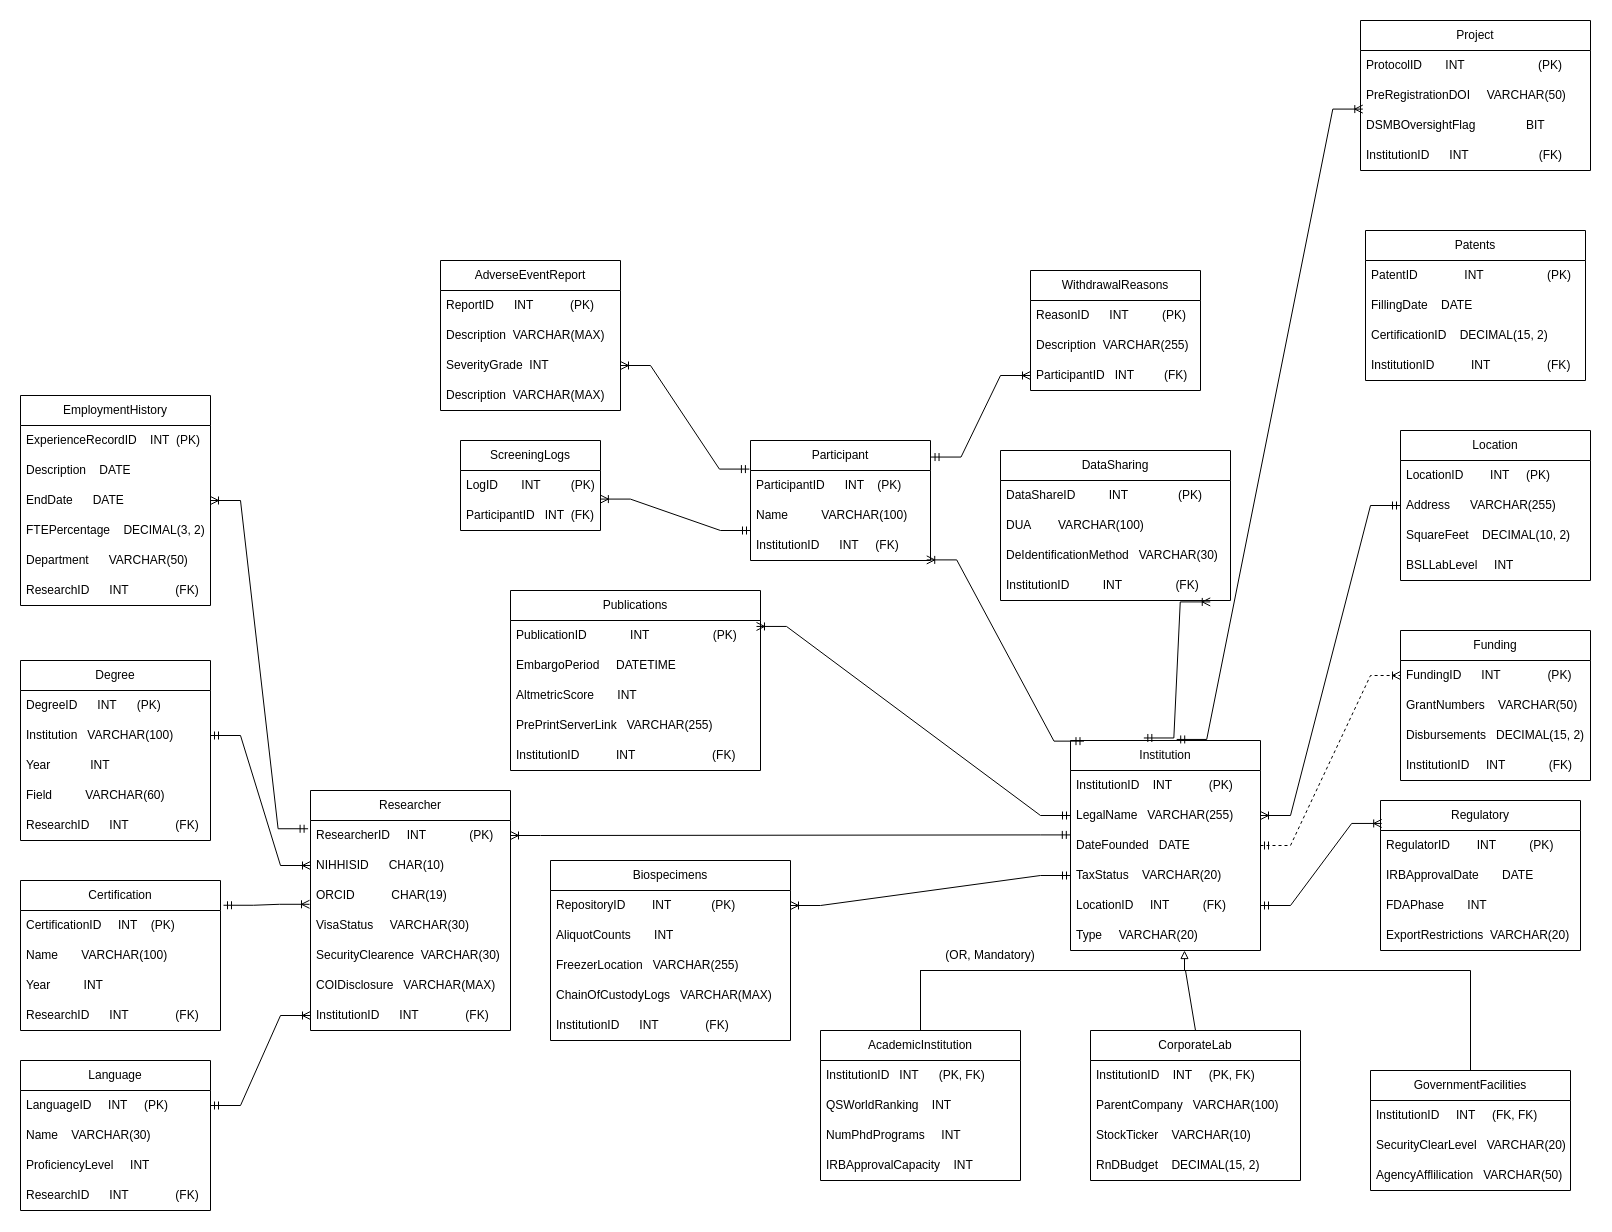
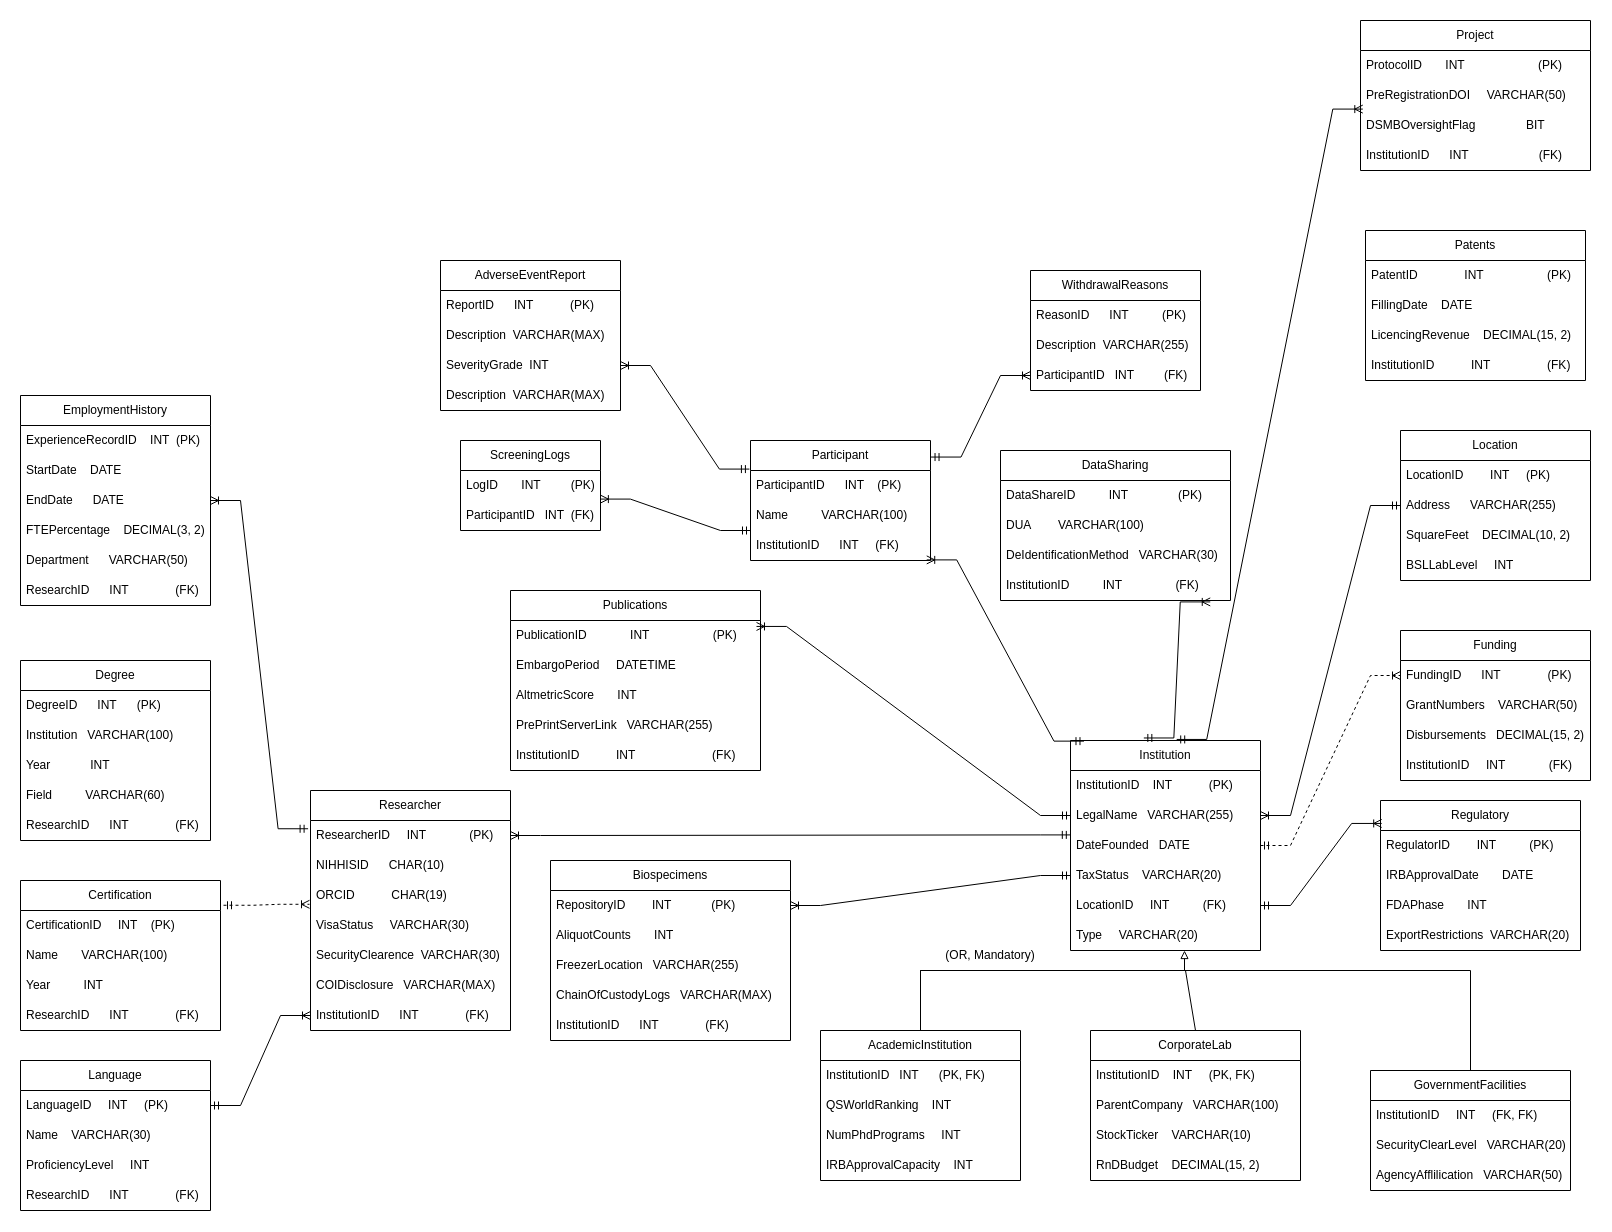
node "CertificationID DECIMAL(15, 2)": label "CertificationID DECIMAL(15, 2)" -> "LicencingRevenue DECIMAL(15, 2)"
node "Description DATE": label "Description DATE" -> "StartDate DATE"
edge "Institution VARCHAR(100)" -- "NIHHISID CHAR(10)": removed
edge "ORCID CHAR(19)" -- "Certification": style solid -> dashed
